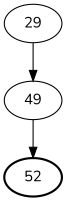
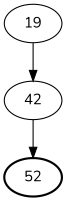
node "29": label "29" -> "19"
node "49": label "49" -> "42"
